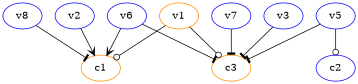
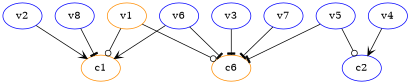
node "v4": added
node "c3": label "c3" -> "c6"
